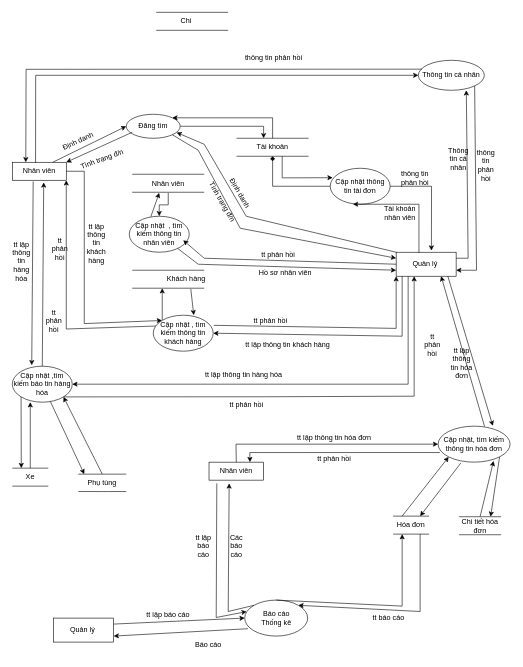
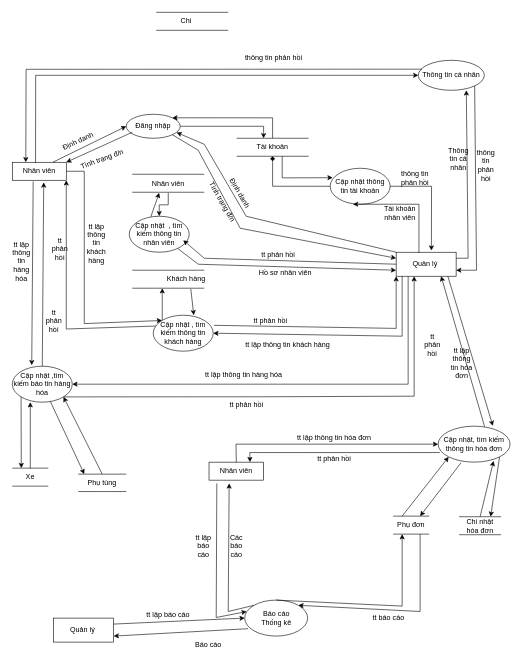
node "Đăng tìm": label "Đăng tìm" -> "Đăng nhập"
node "Cập nhật thông tin tài đơn": label "Cập nhật thông tin tài đơn" -> "Cập nhật thông tin tài khoản"
node "Hóa đơn": label "Hóa đơn" -> "Phụ đơn"
node "Chi tiết hóa đơn": label "Chi tiết hóa đơn" -> "Chi nhật hóa đơn"
